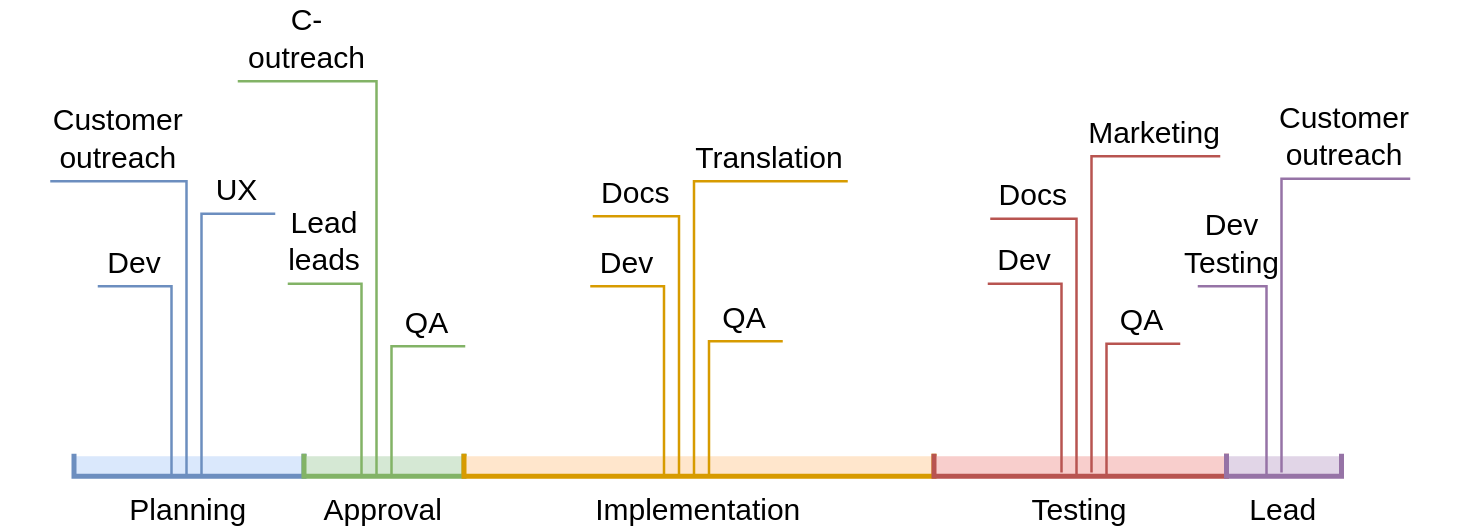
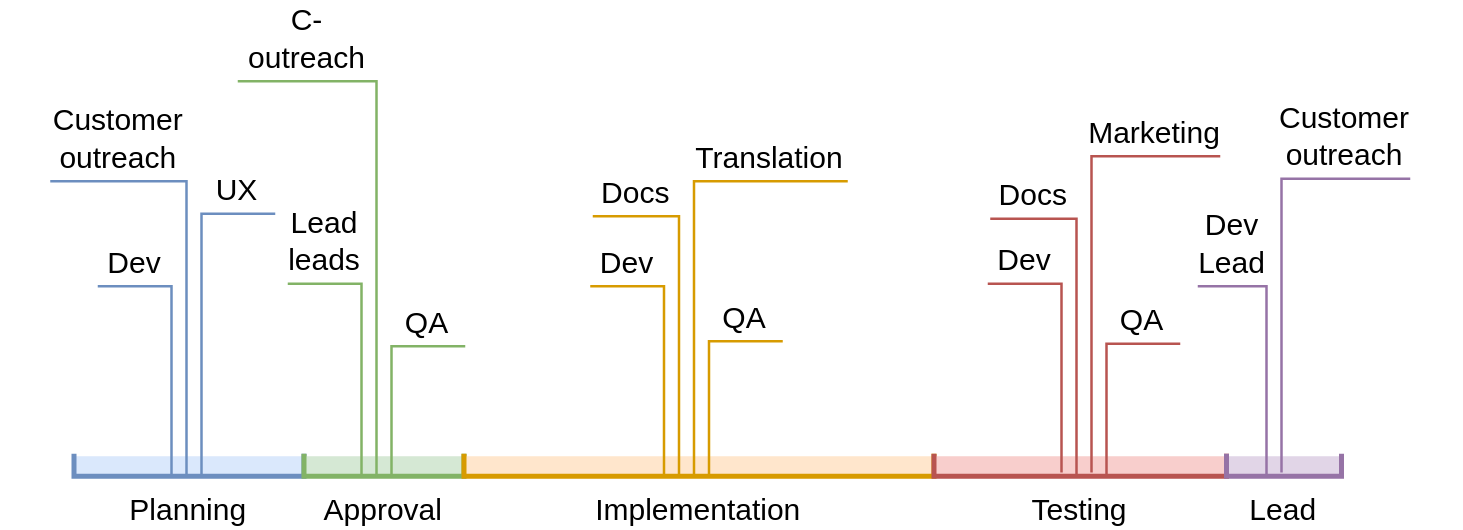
node "Dev Testing": label "Dev Testing" -> "Dev Lead"
